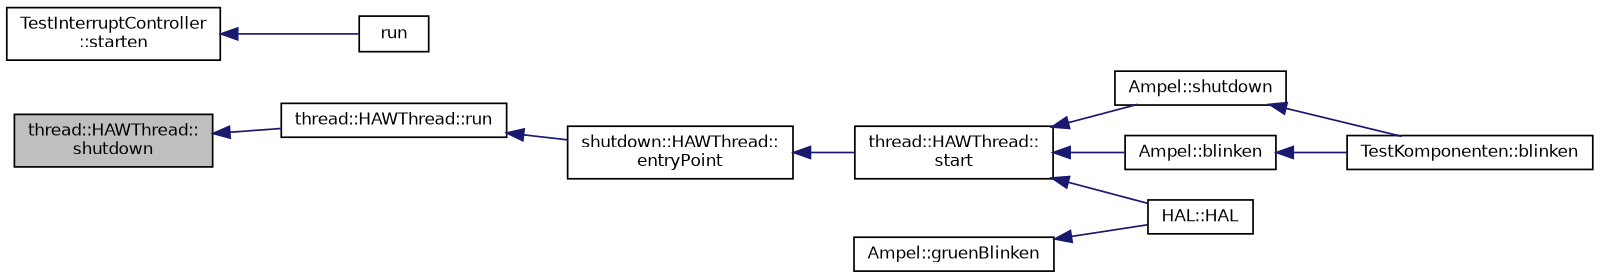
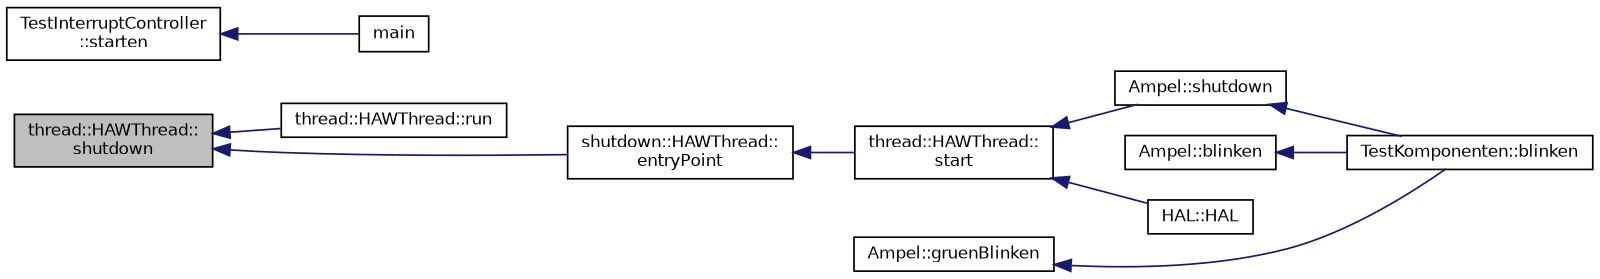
node "run": label "run" -> "main"
edge "shutdown::HAWThread:: entryPoint" -> "thread::HAWThread::run": now "shutdown::HAWThread:: entryPoint" -> "thread::HAWThread:: shutdown"
edge "Ampel::blinken" -> "thread::HAWThread:: start": removed
edge "HAL::HAL" -> "Ampel::gruenBlinken": now "TestKomponenten::blinken" -> "Ampel::gruenBlinken"
